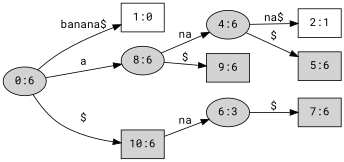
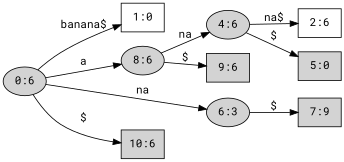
node "2:1": label "2:1" -> "2:6"
node "5:6": label "5:6" -> "5:0"
node "7:6": label "7:6" -> "7:9"
edge "10:6" -> "6:3": now "0:6" -> "6:3"
